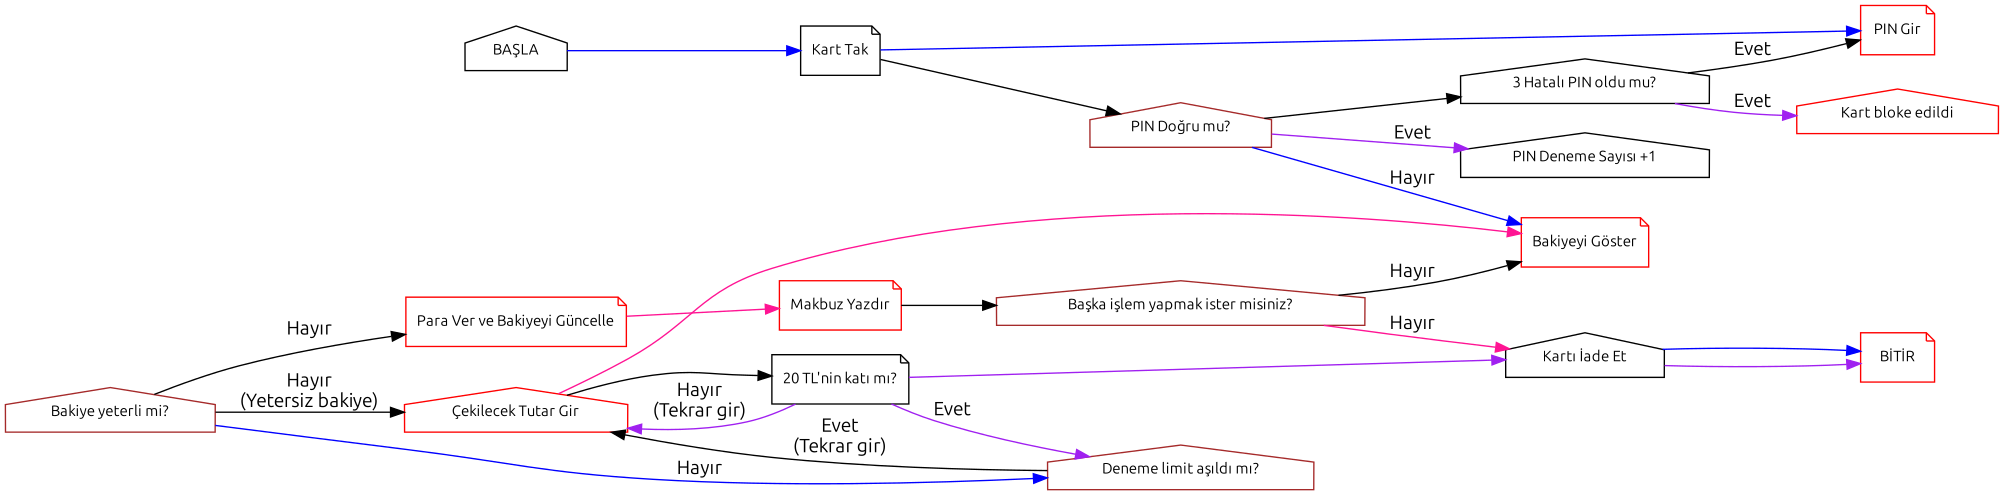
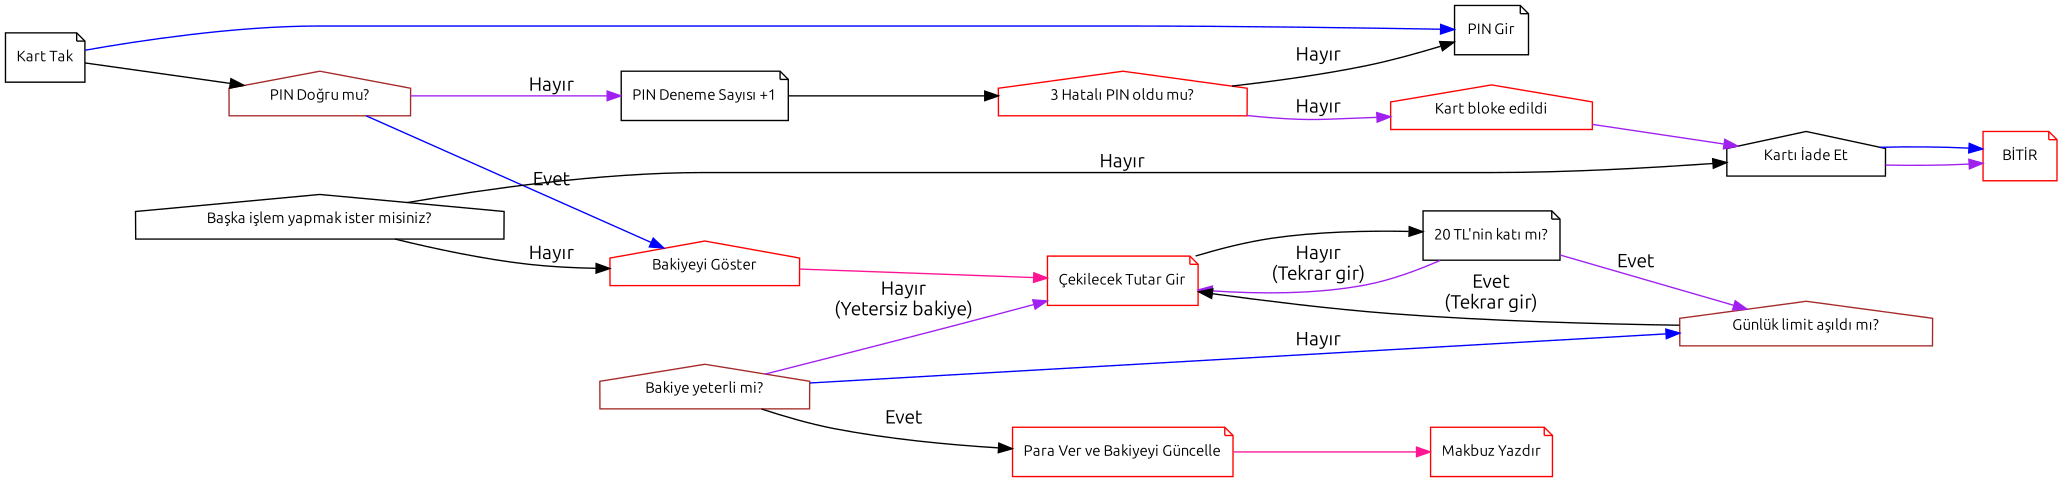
node "PIN Gir": color red -> black
edge "3 Hatalı PIN oldu mu?" -> "PIN Gir": label "Evet" -> "Hayır"
node "BAŞLA": removed
node "3 Hatalı PIN oldu mu?": color black -> red
edge "3 Hatalı PIN oldu mu?" -> "Kart bloke edildi": label "Evet" -> "Hayır"
edge "PIN Doğru mu?" -> "3 Hatalı PIN oldu mu?": now "PIN Deneme Sayısı +1" -> "3 Hatalı PIN oldu mu?"
edge "PIN Doğru mu?" -> "PIN Deneme Sayısı +1": label "Evet" -> "Hayır"
node "PIN Deneme Sayısı +1": shape house -> note
edge "PIN Doğru mu?" -> "Bakiyeyi Göster": label "Hayır" -> "Evet"
edge "Çekilecek Tutar Gir" -> "Bakiyeyi Göster": reversed
node "Bakiyeyi Göster": shape note -> house
edge "Makbuz Yazdır" -> "Başka işlem yapmak ister misiniz?": removed
node "Başka işlem yapmak ister misiniz?": color brown -> black
edge "Bakiye yeterli mi?" -> "Para Ver ve Bakiyeyi Güncelle": label "Hayır" -> "Evet"
edge "Başka işlem yapmak ister misiniz?" -> "Kartı İade Et": color deeppink -> black
edge "20 TL'nin katı mı?" -> "Kartı İade Et": now "Kart bloke edildi" -> "Kartı İade Et"
edge "Bakiye yeterli mi?" -> "Çekilecek Tutar Gir": color black -> purple
node "Çekilecek Tutar Gir": shape house -> note
node "Deneme limit aşıldı mı?": label "Deneme limit aşıldı mı?" -> "Günlük limit aşıldı mı?"
